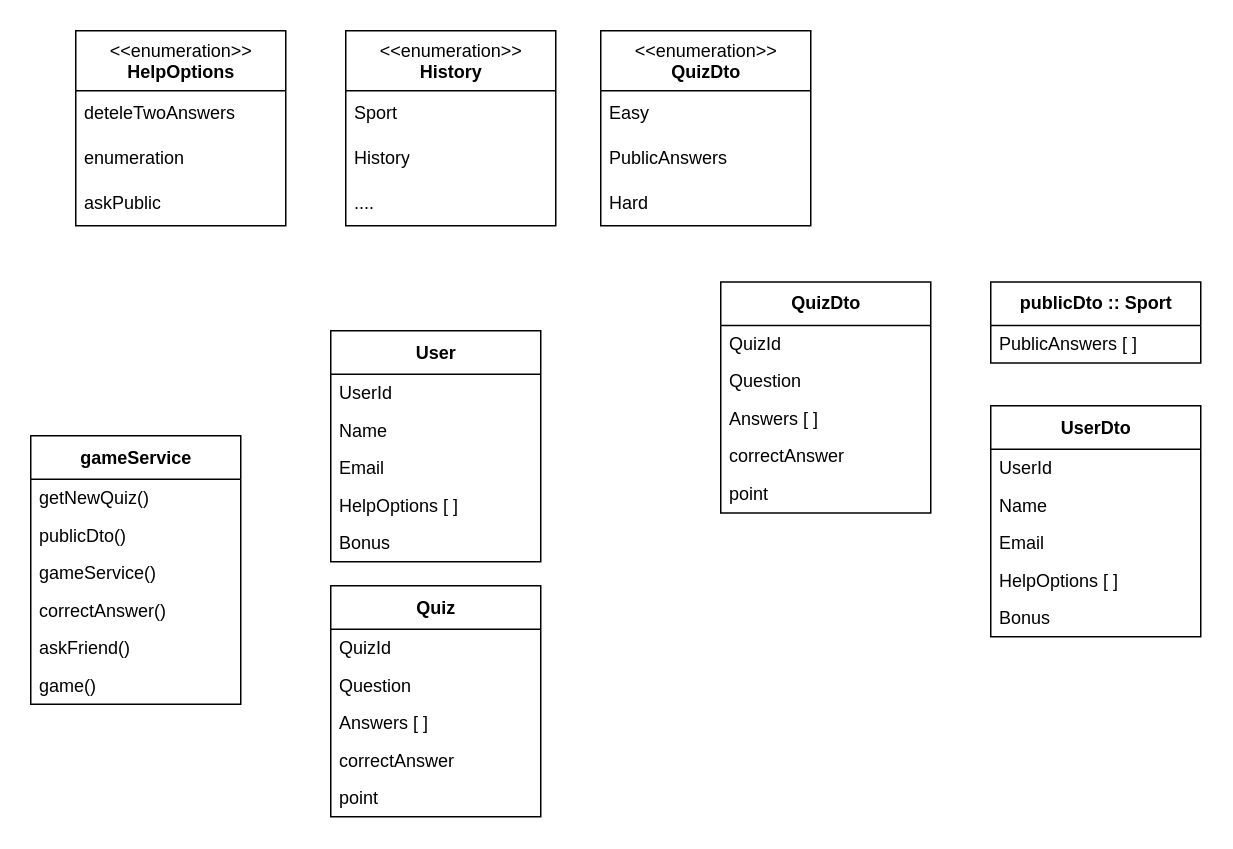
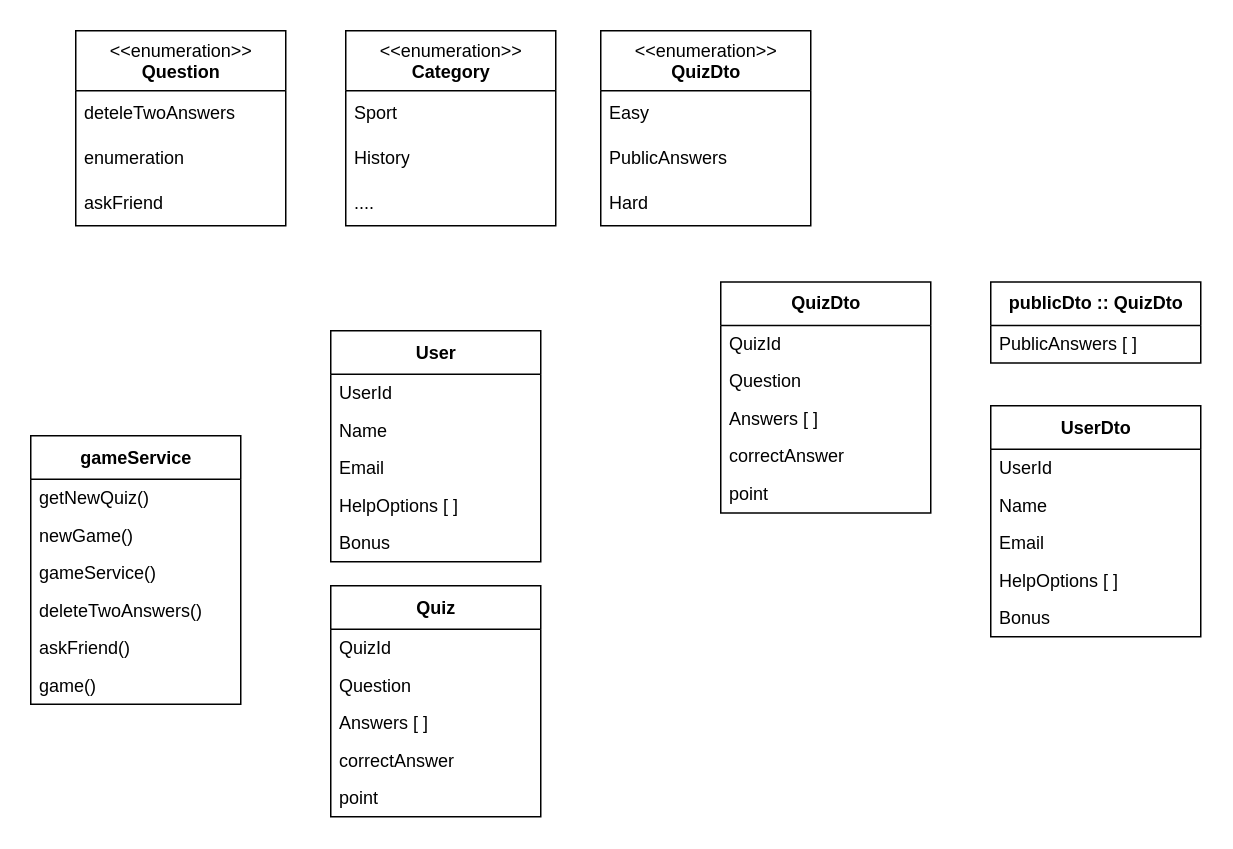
node "<<enumeration>> HelpOptions": label "<<enumeration>> HelpOptions" -> "<<enumeration>> Question"
node "<<enumeration>> History": label "<<enumeration>> History" -> "<<enumeration>> Category"
node "askPublic": label "askPublic" -> "askFriend"
node "publicDto :: Sport": label "publicDto :: Sport" -> "publicDto :: QuizDto"
node "publicDto()": label "publicDto()" -> "newGame()"
node "correctAnswer()": label "correctAnswer()" -> "deleteTwoAnswers()"
